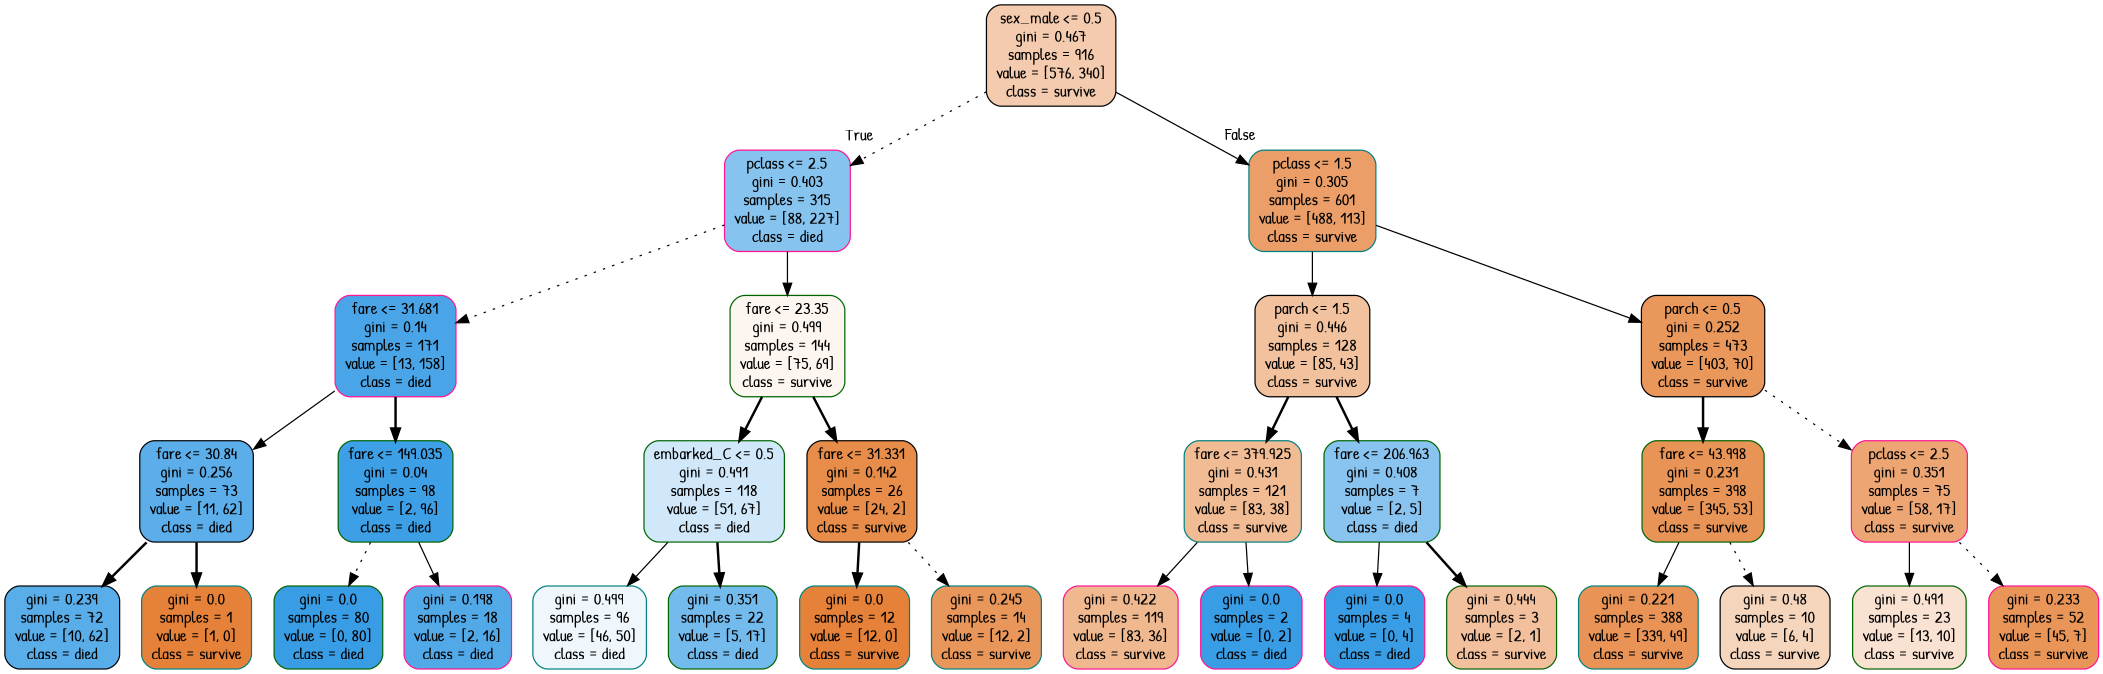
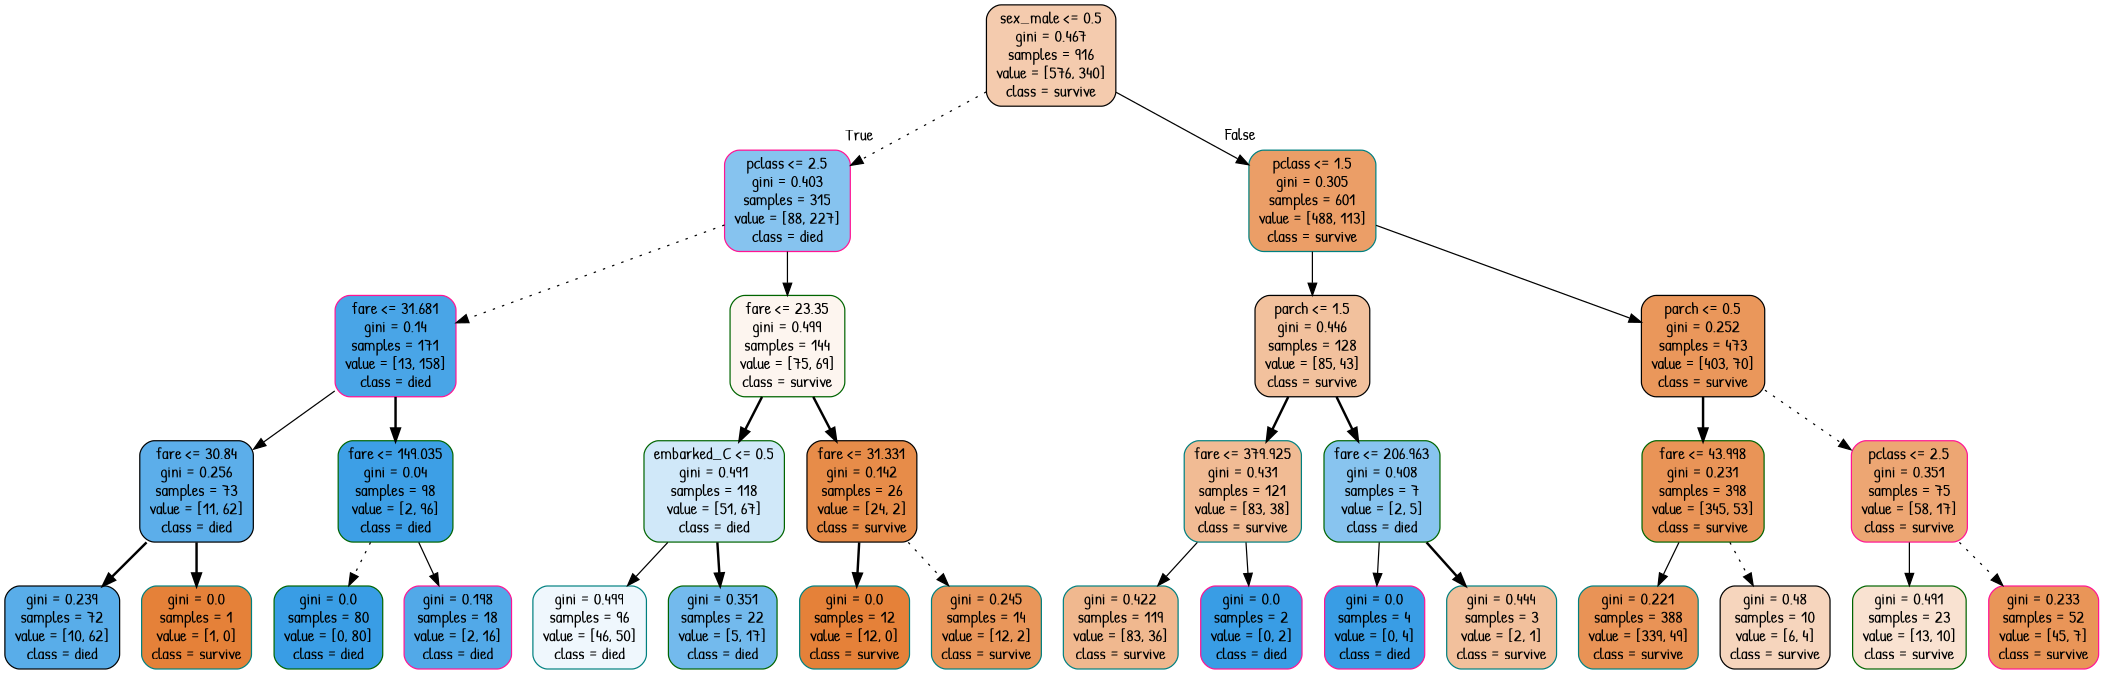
node "gini = 0.422 samples = 119 value = [83, 36] class = survive": color deeppink -> teal
node "gini = 0.444 samples = 3 value = [2, 1] class = survive": color darkgreen -> teal
